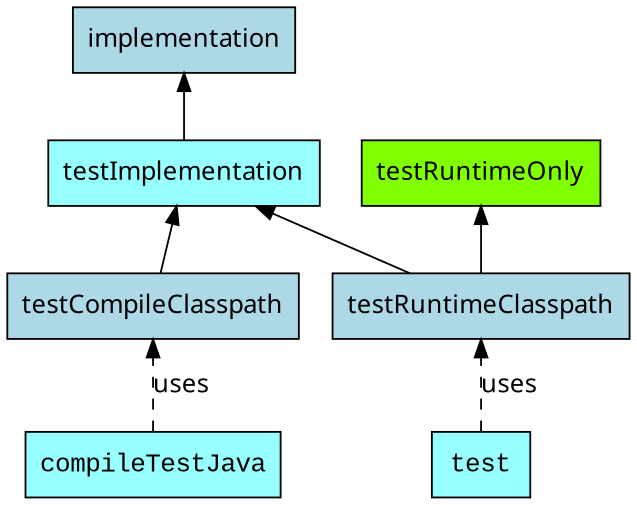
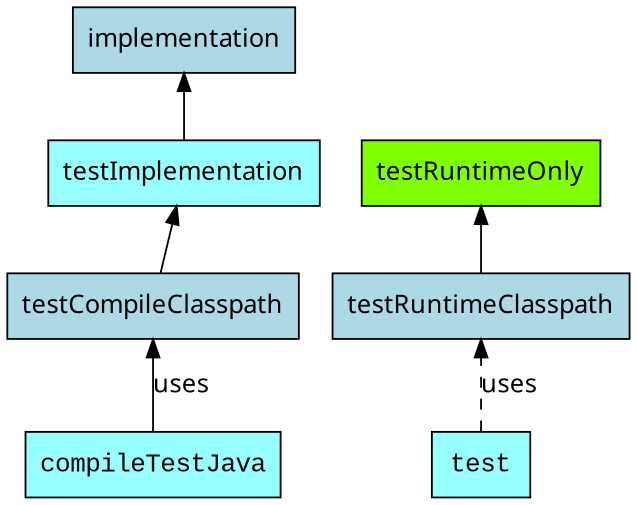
edge "testRuntimeClasspath" -> "testImplementation": removed
edge "compileTestJava" -> "testCompileClasspath": style dashed -> solid
